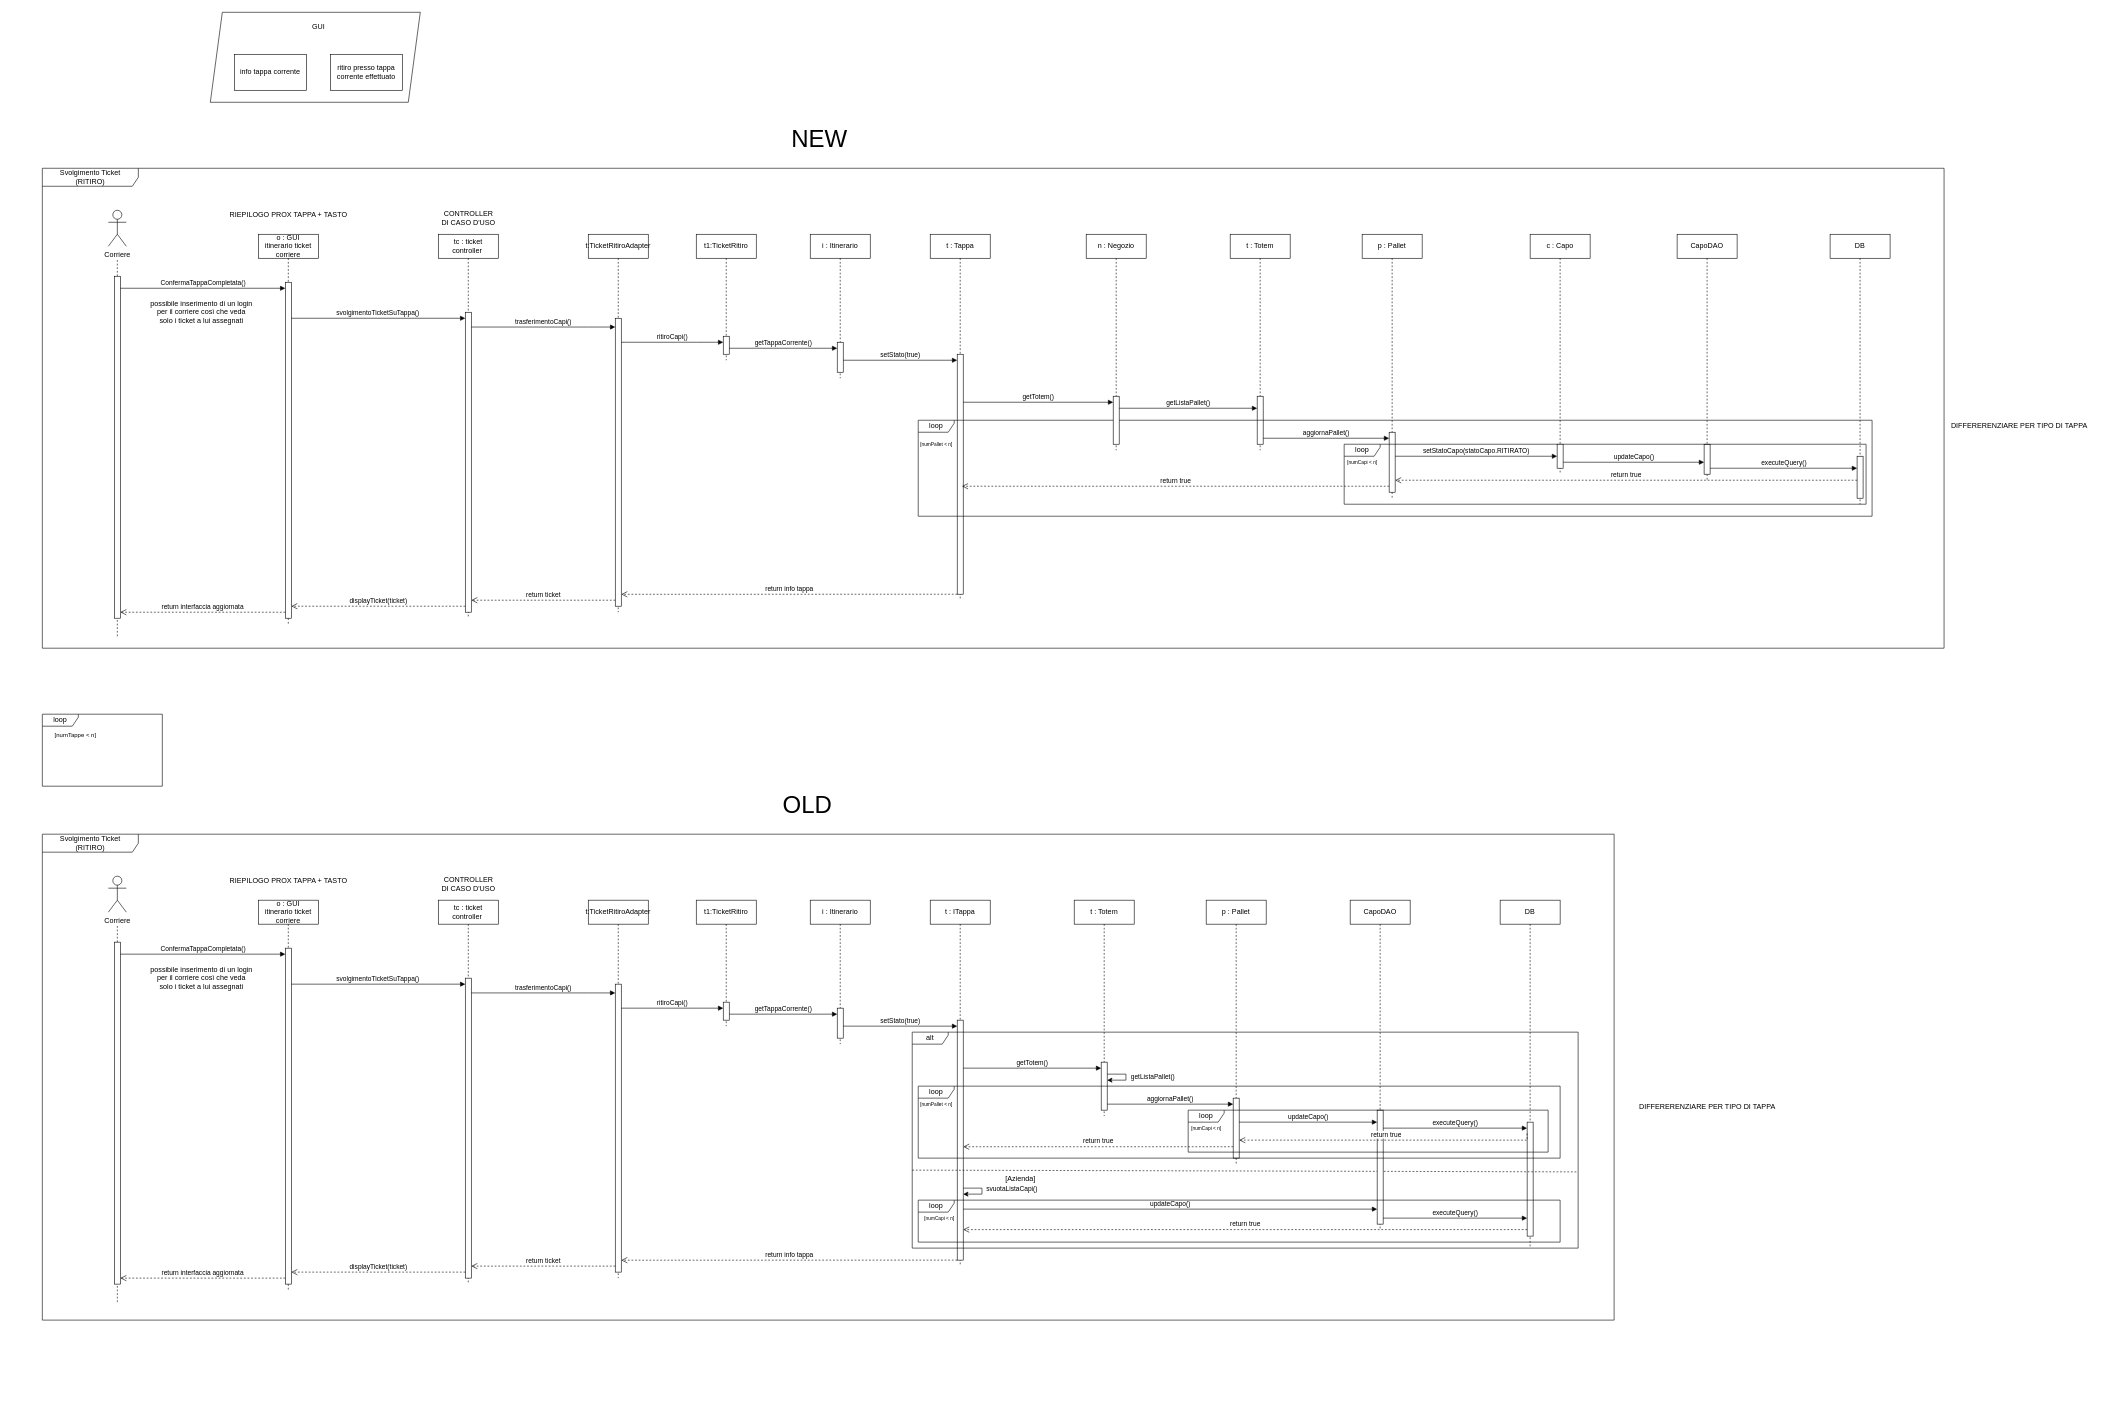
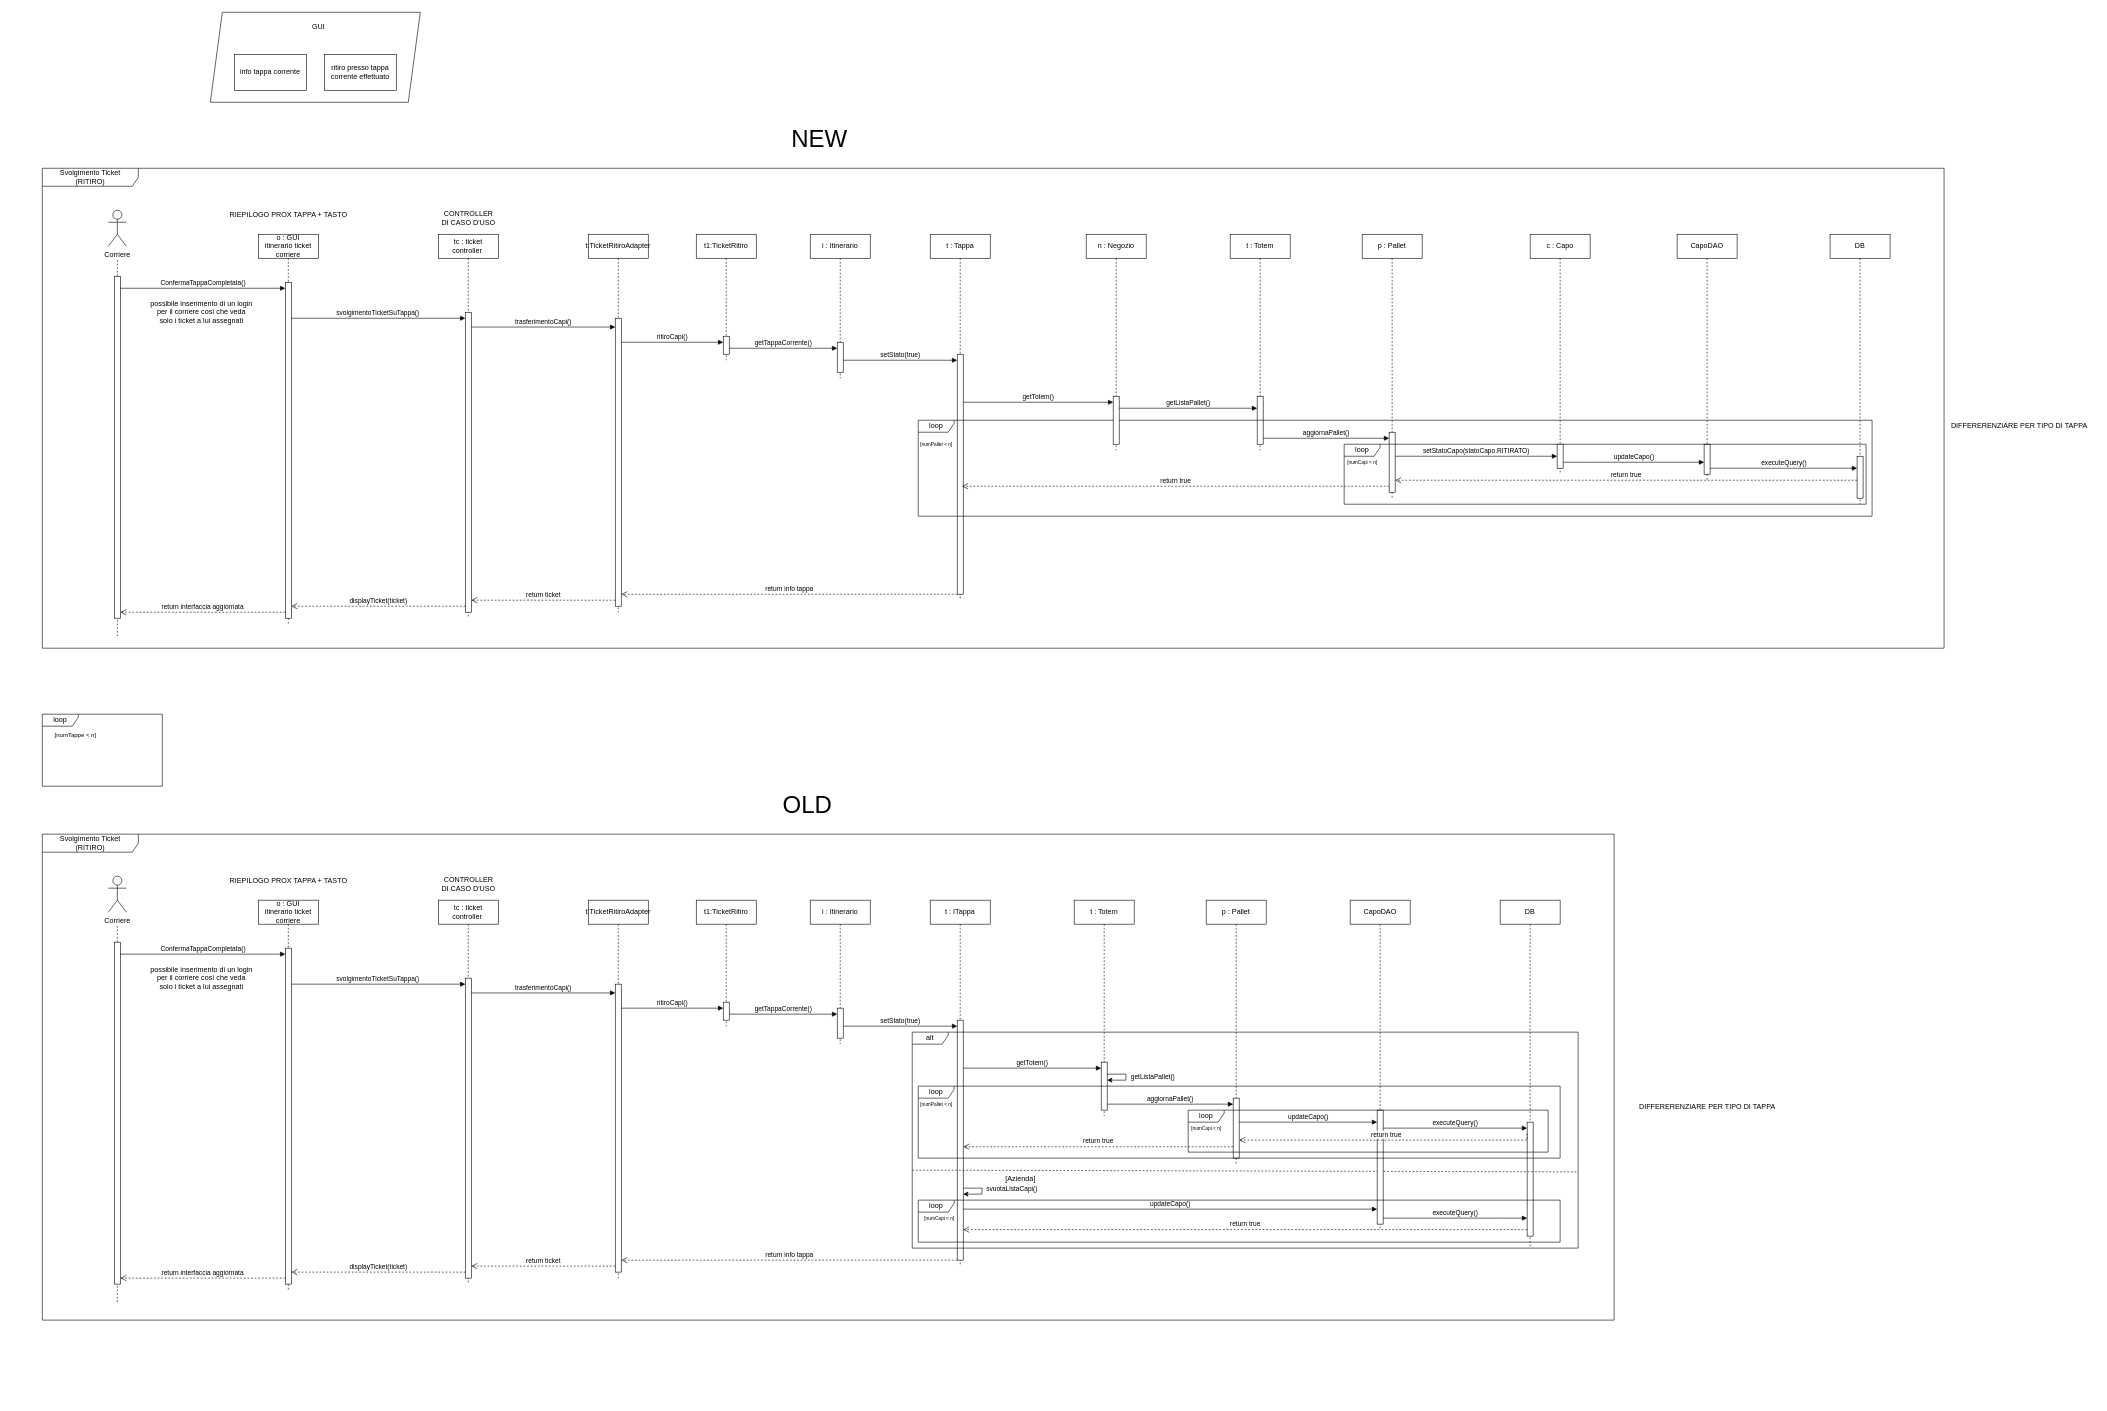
node "ritiro presso tappa corrente effettuato": moved (366, 72) -> (360, 72)
